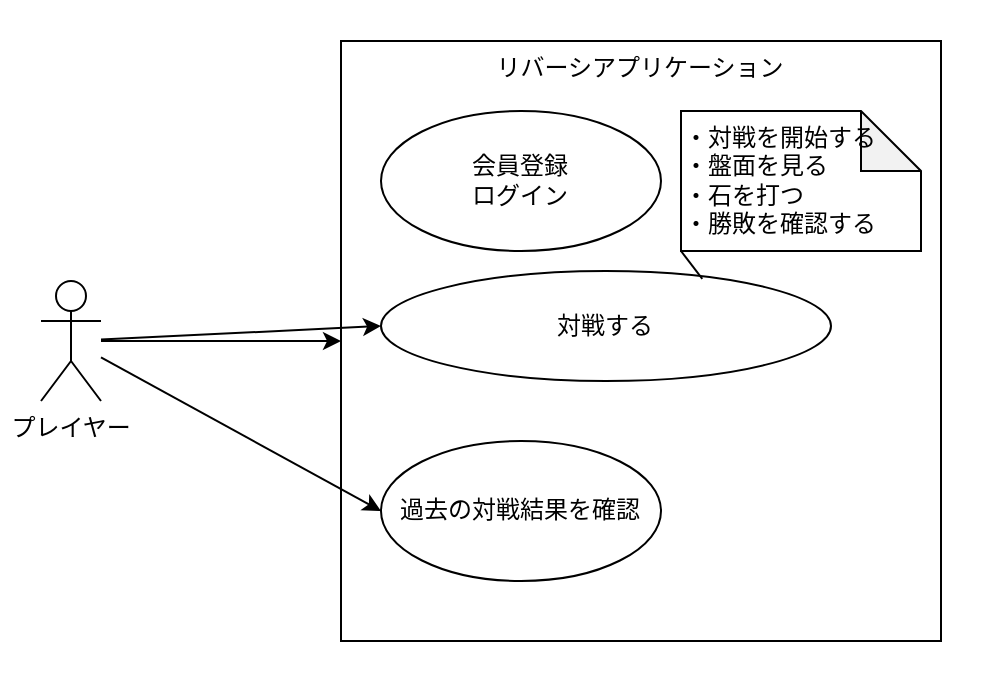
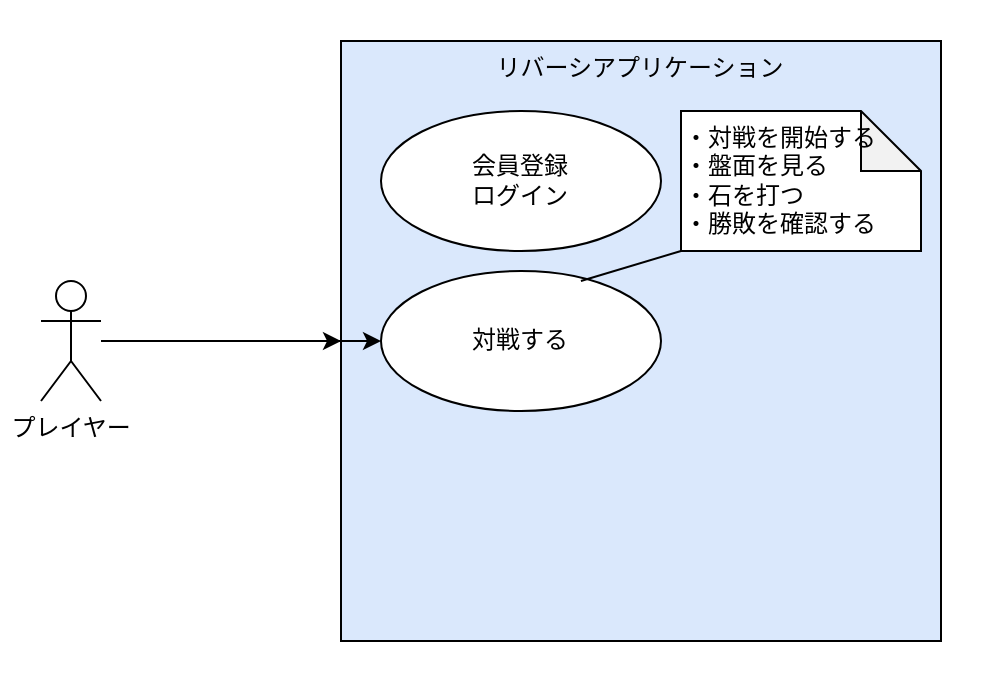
node "リバーシアプリケーション": fillcolor #ffffff -> #dae8fc
node "対戦する": size 450x110 -> 280x140
edge "プレイヤー" -> "過去の対戦結果を確認": removed
node "過去の対戦結果を確認": removed
